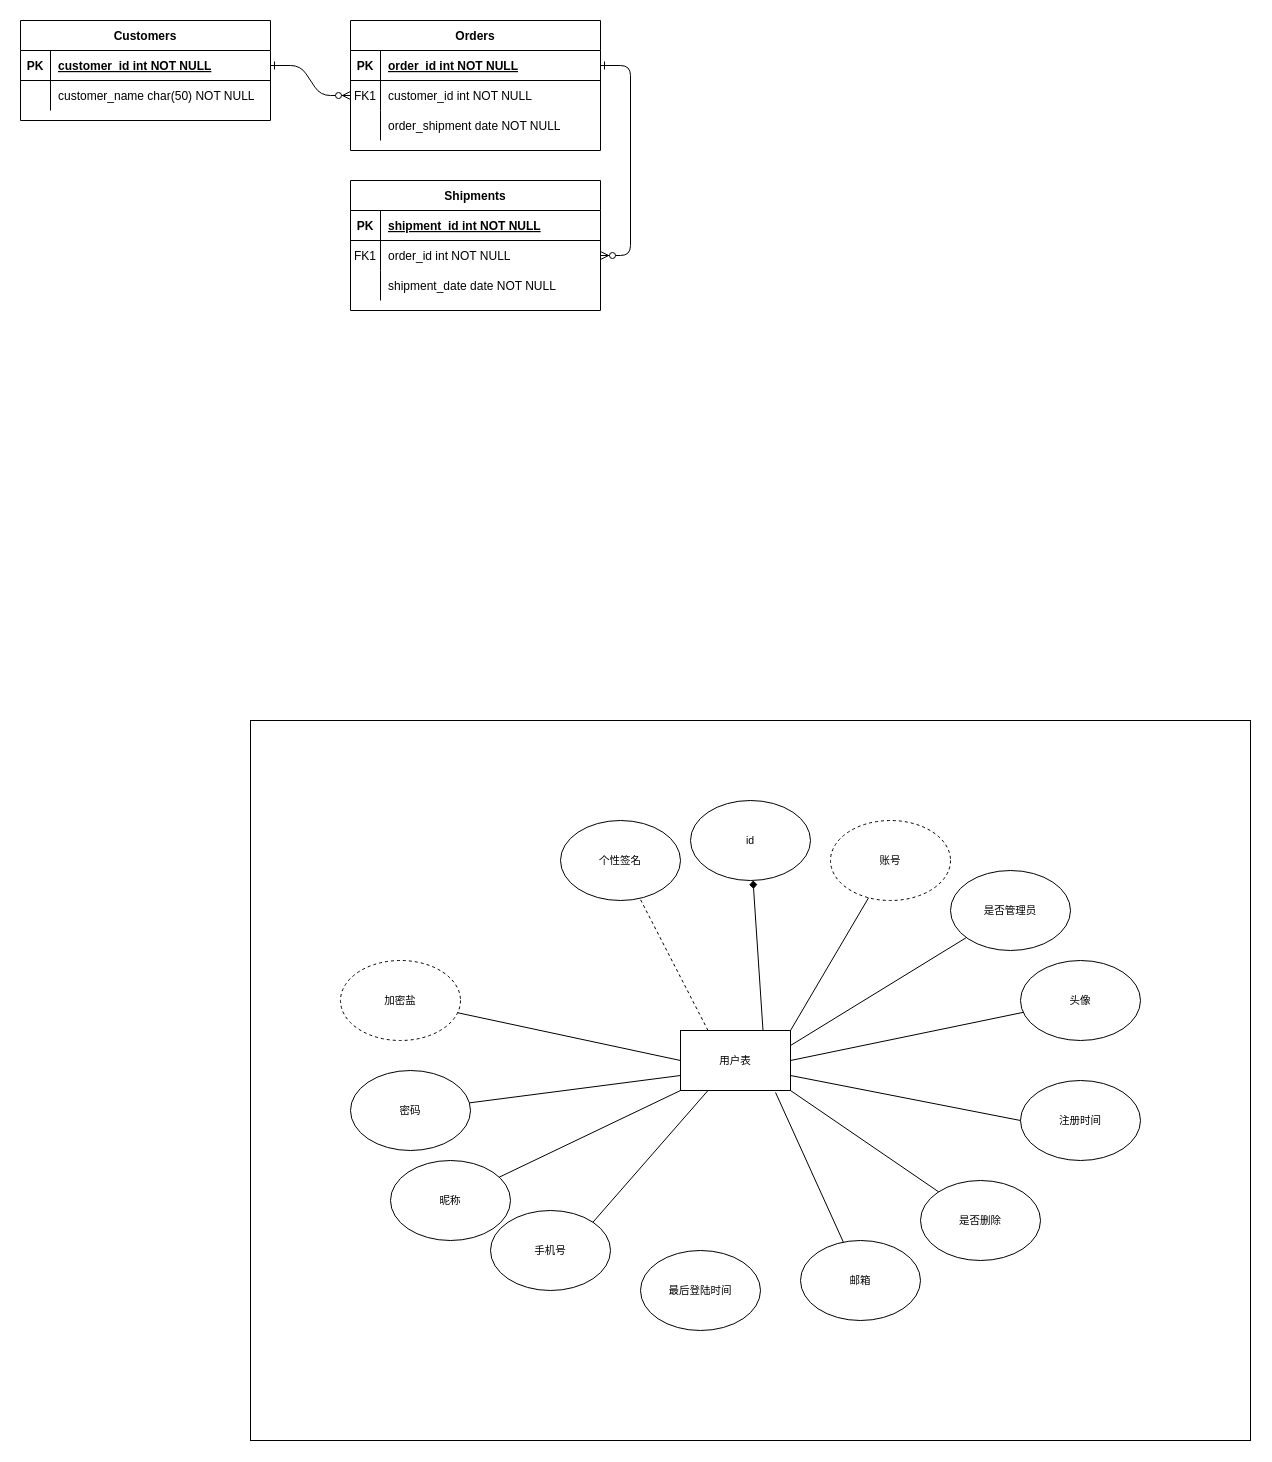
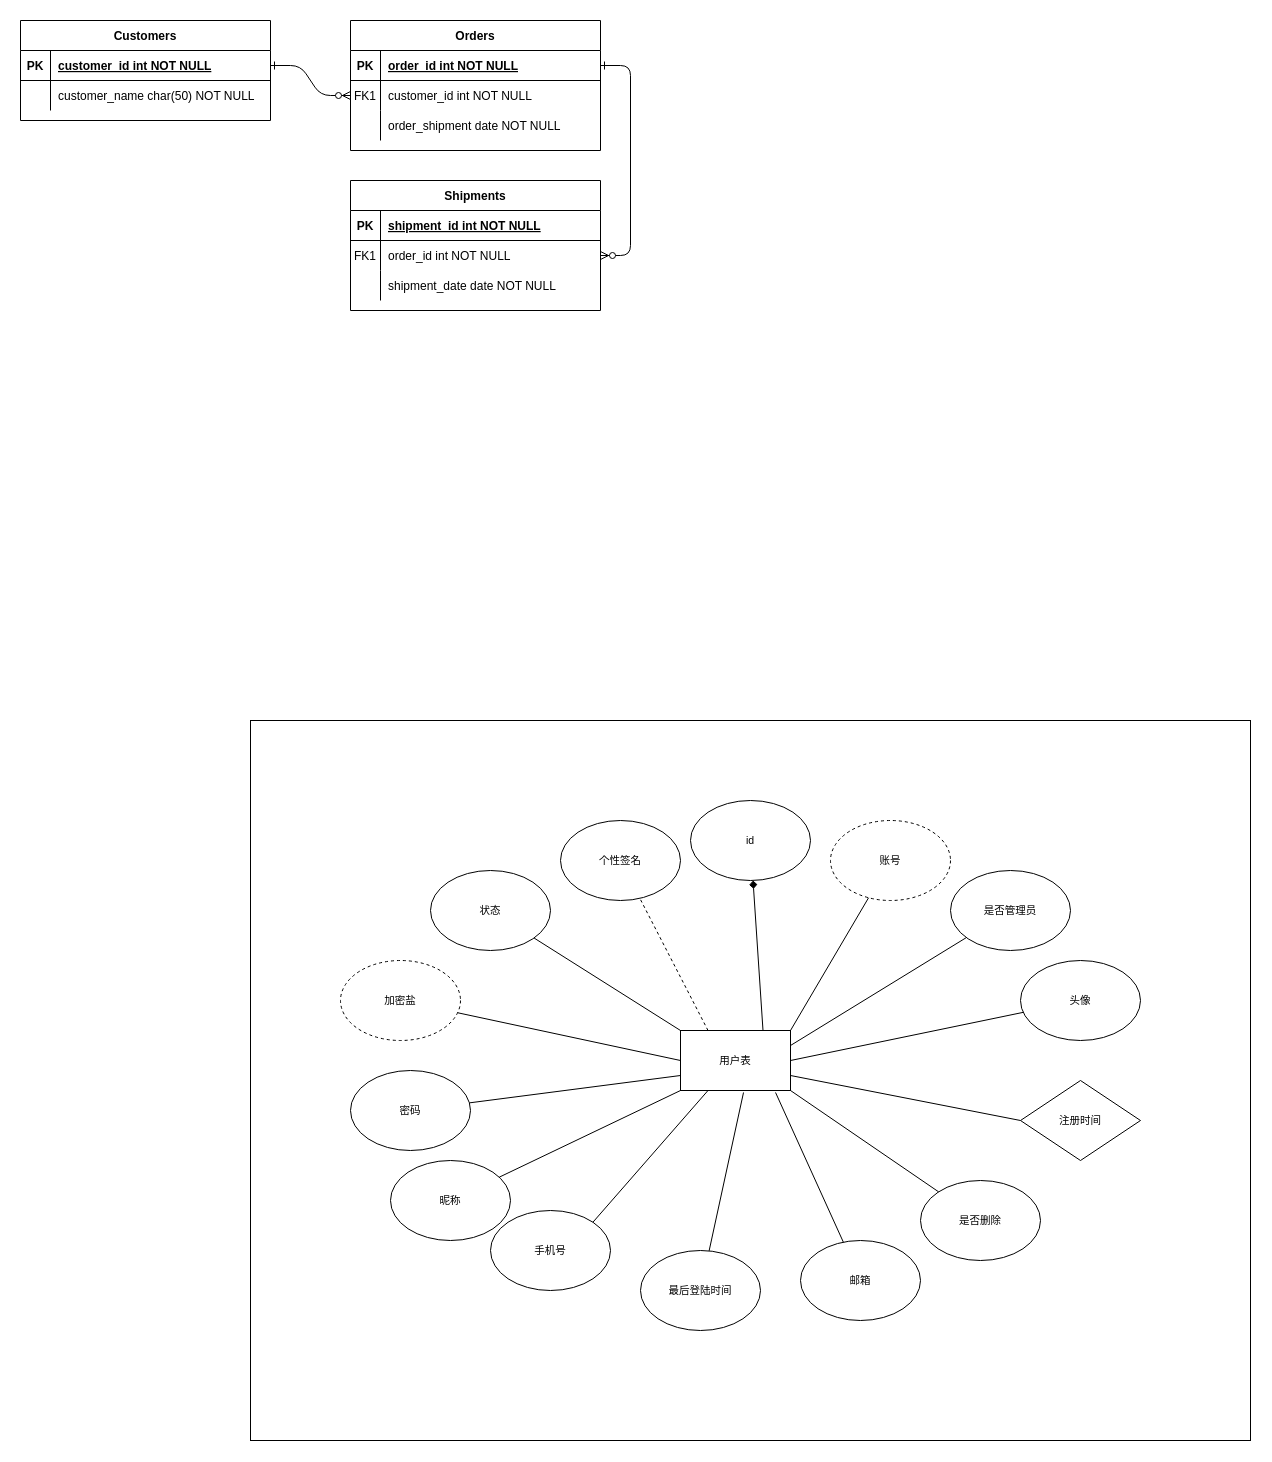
node "状态": added
edge "状态" -- "用户表": added
node "注册时间": shape ellipse -> diamond
edge "用户表" -- "最后登陆时间": added
